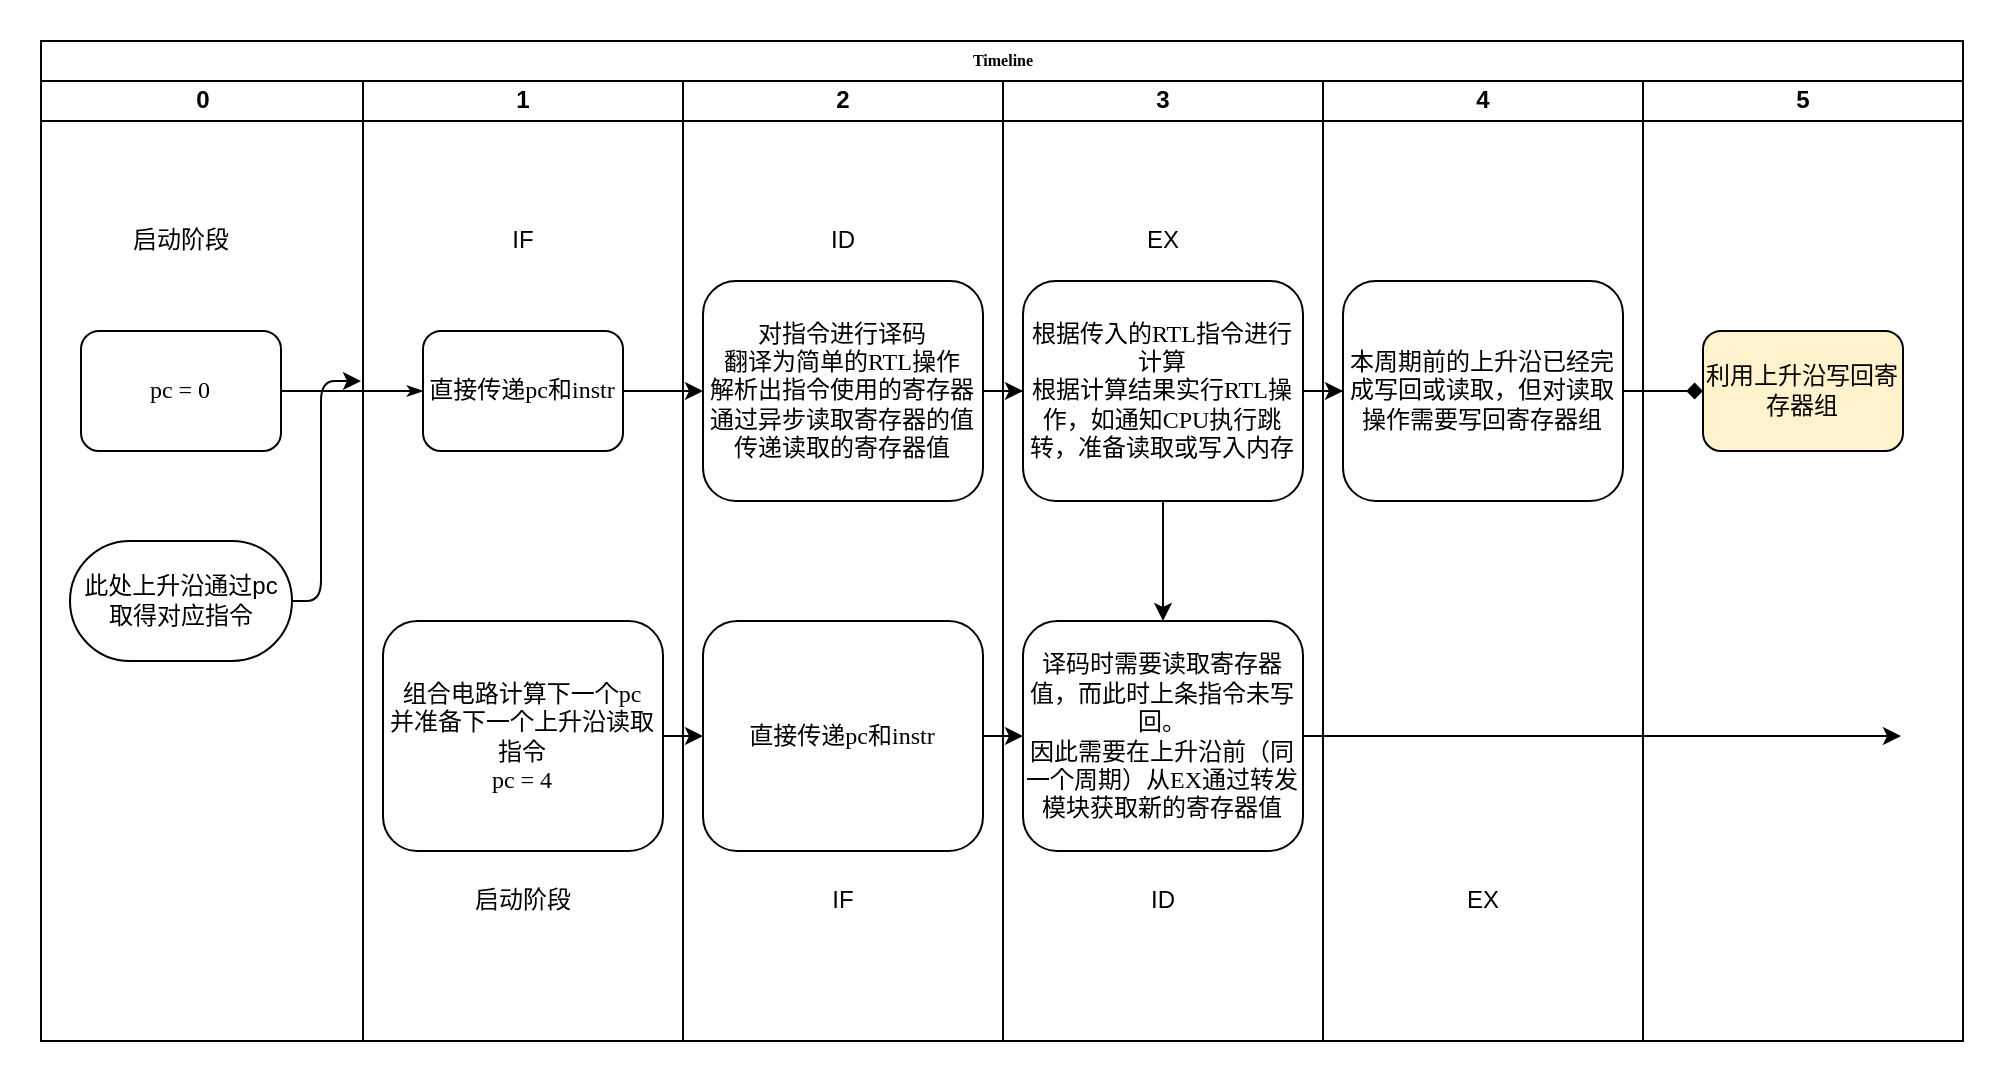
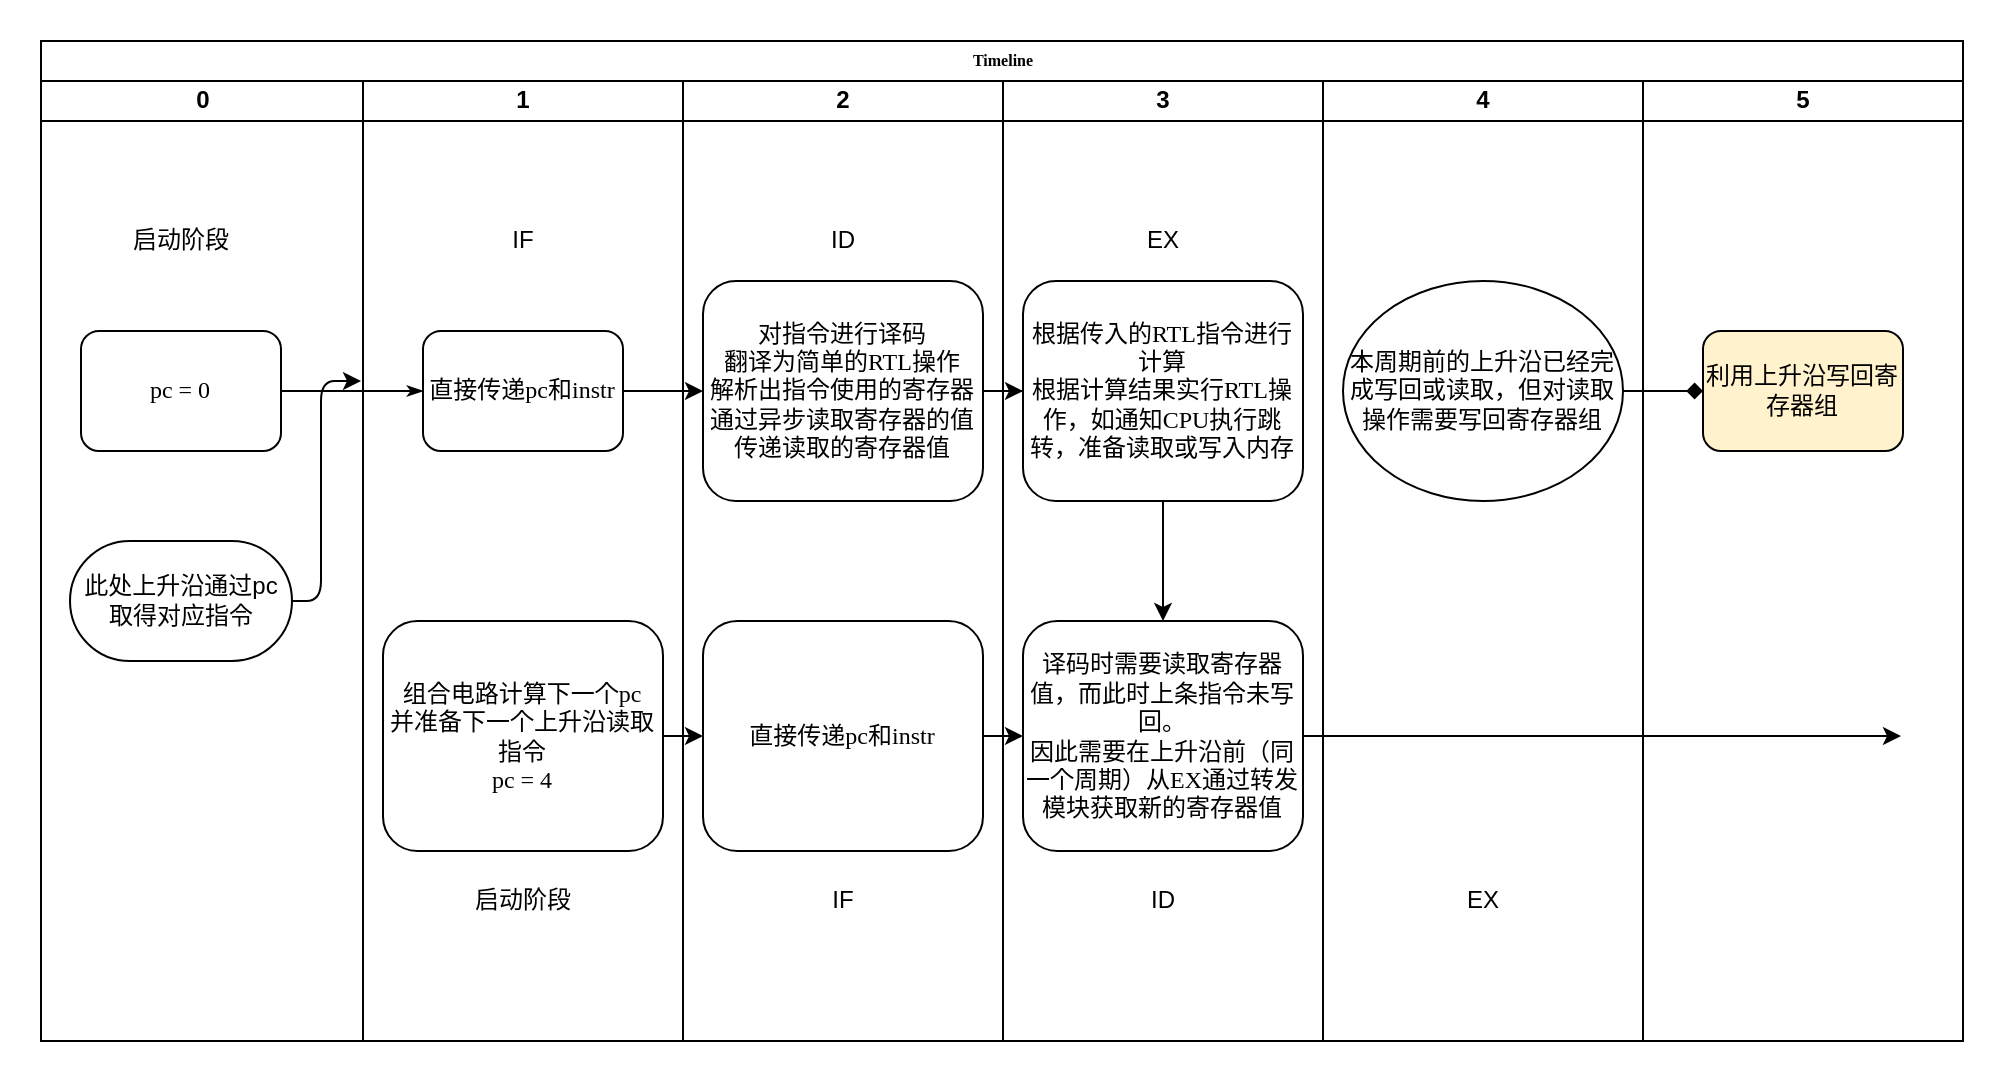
edge "根据传入的RTL指令进行计算根据计算结果实行RTL操作，如通知CPU执行跳转，准备读取或写入内存" -> "本周期前的上升沿已经完成写回或读取，但对读取操作需要写回寄存器组": removed
node "本周期前的上升沿已经完成写回或读取，但对读取操作需要写回寄存器组": shape rounded rectangle -> ellipse
